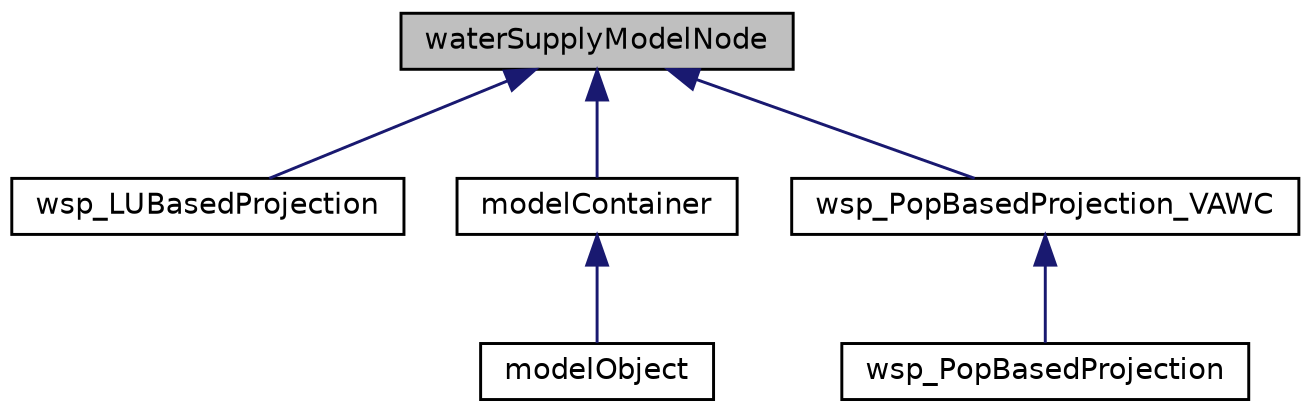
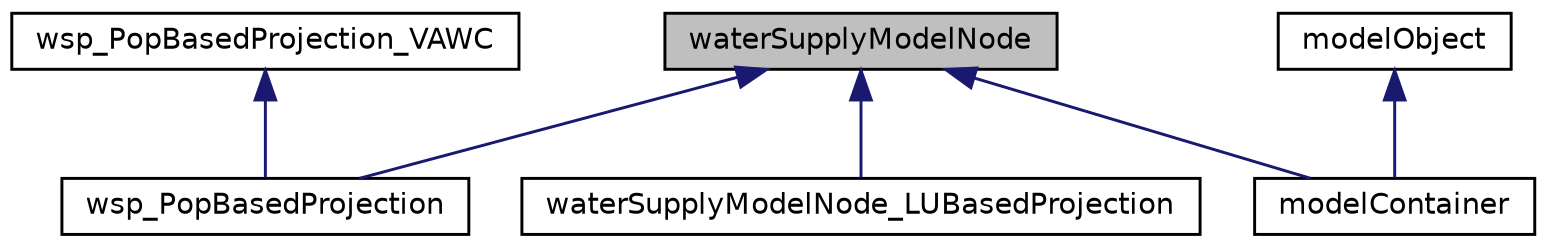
edge "wsp_PopBasedProjection_VAWC" -> "waterSupplyModelNode": now "wsp_PopBasedProjection" -> "waterSupplyModelNode"
node "wsp_LUBasedProjection": label "wsp_LUBasedProjection" -> "waterSupplyModelNode_LUBasedProjection"
edge "modelObject" -> "modelContainer": reversed
